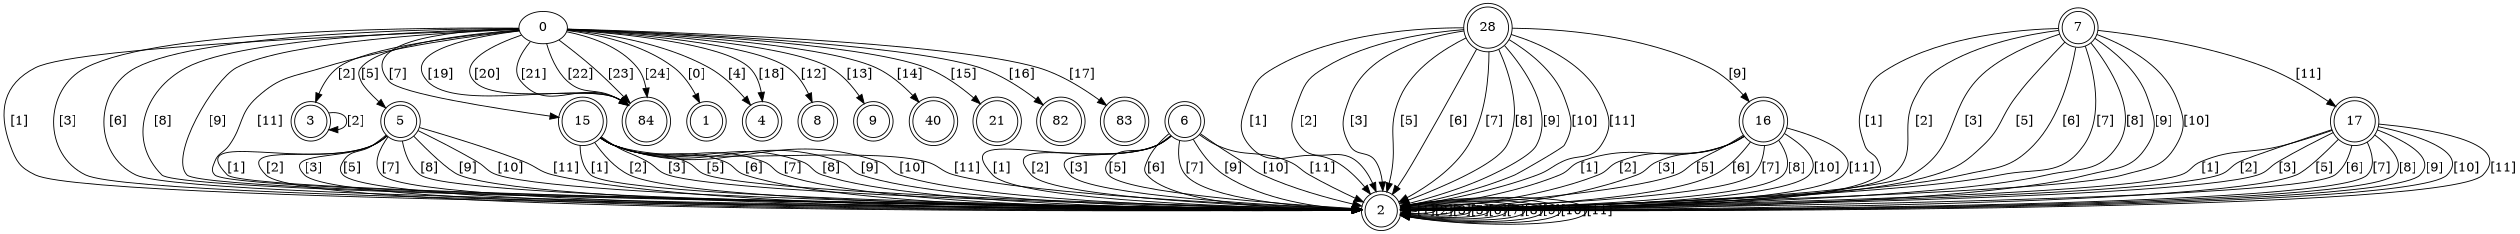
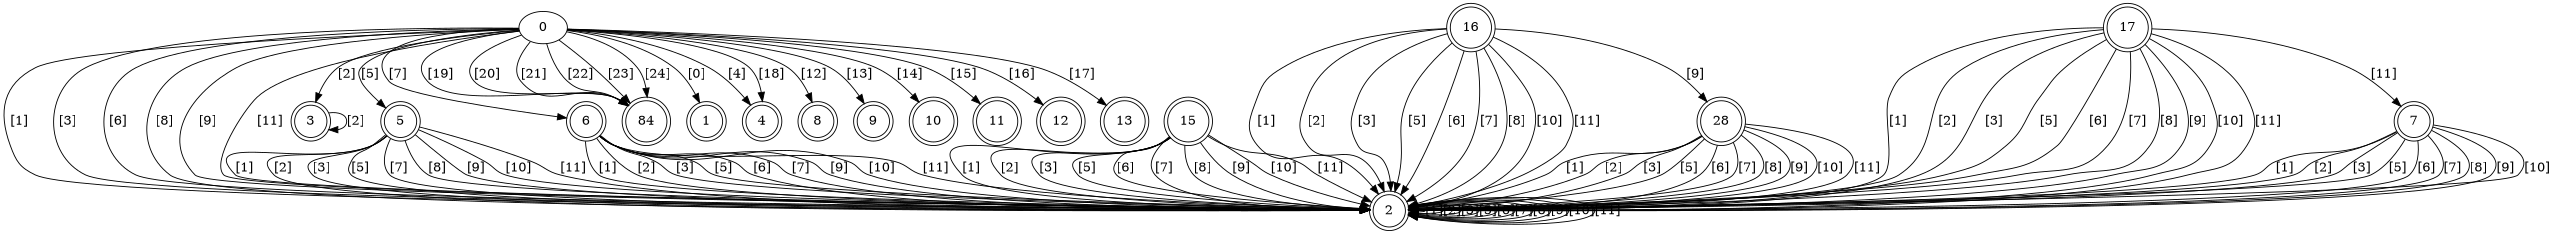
edge "28" -> "16": reversed
edge "7" -> "17": reversed
edge "0" -> "15": now "0" -> "6"
node "40": label "40" -> "10"
node "21": label "21" -> "11"
node "82": label "82" -> "12"
node "83": label "83" -> "13"
